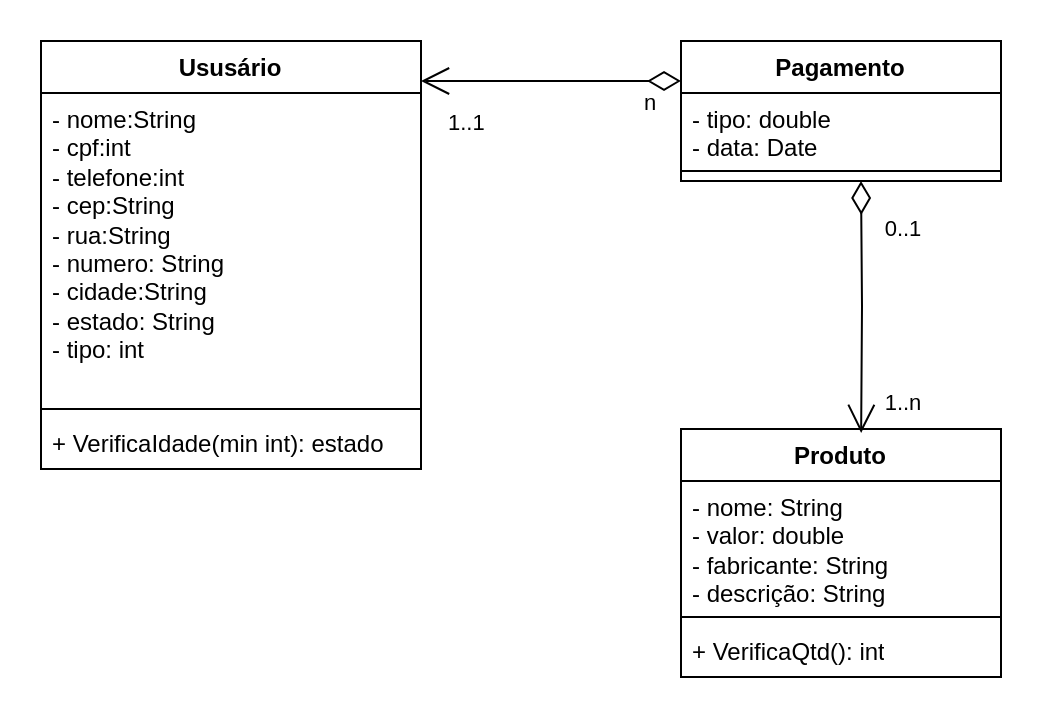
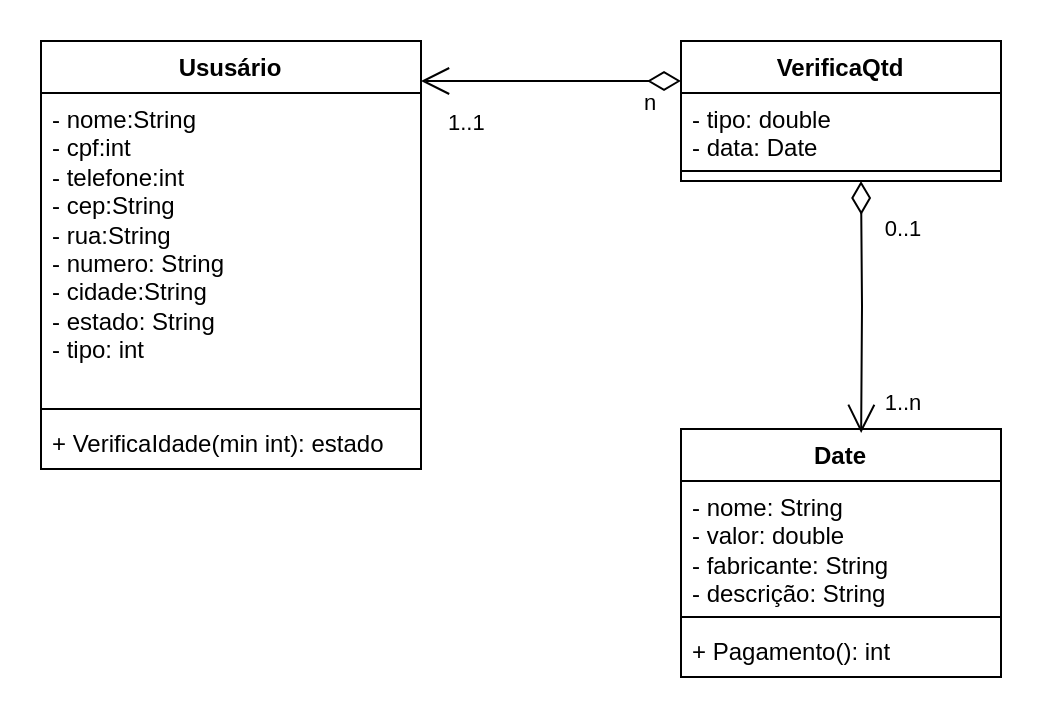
node "Pagamento": label "Pagamento" -> "VerificaQtd"
node "Produto": label "Produto" -> "Date"
node "+ VerificaQtd(): int": label "+ VerificaQtd(): int" -> "+ Pagamento(): int"
